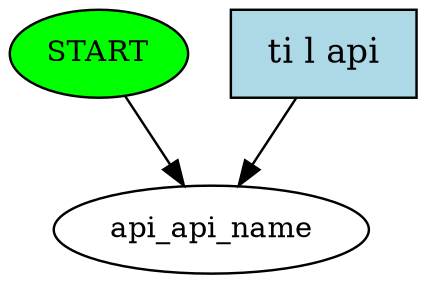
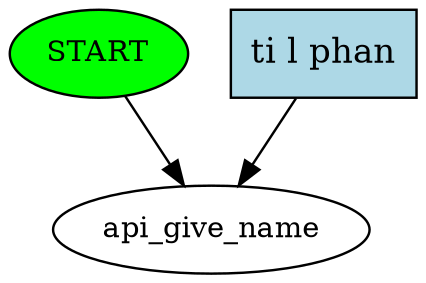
node "ti l api": label "ti l api" -> "ti l phan"
node "api_api_name": label "api_api_name" -> "api_give_name"
